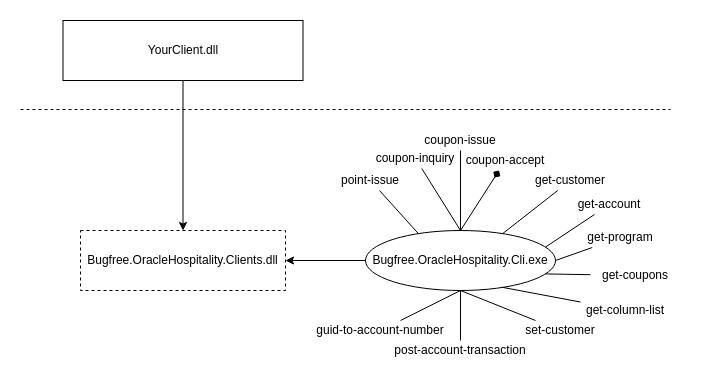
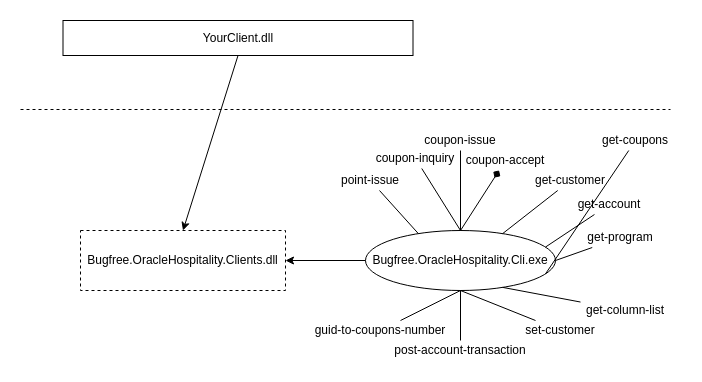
node "YourClient.dll": size 240x60 -> 350x35
node "get-coupons": moved (636, 276) -> (636, 141)
node "guid-to-account-number": label "guid-to-account-number" -> "guid-to-coupons-number"
